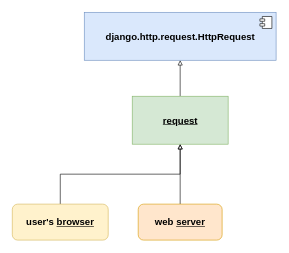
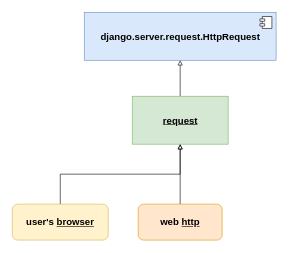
node "django.http.request.HttpRequest": label "django.http.request.HttpRequest" -> "django.server.request.HttpRequest"
node "web server": label "web server" -> "web http"
